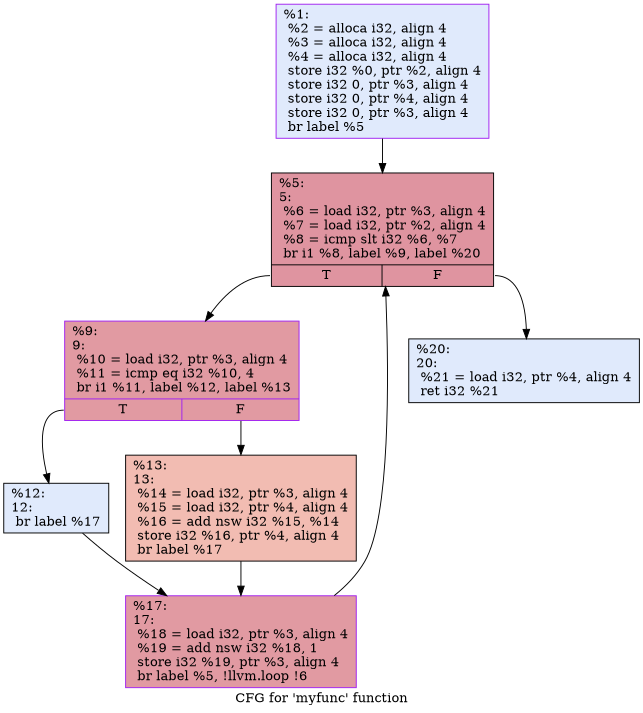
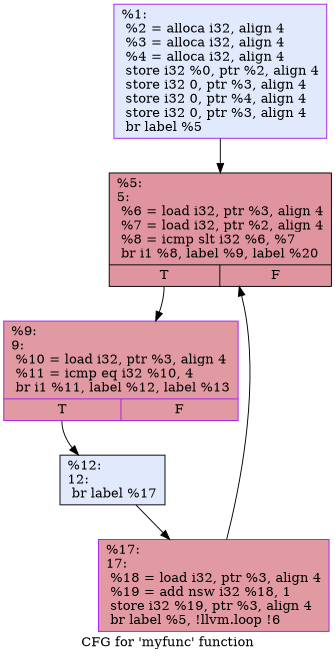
node "%20:": removed
node "%13:": removed
